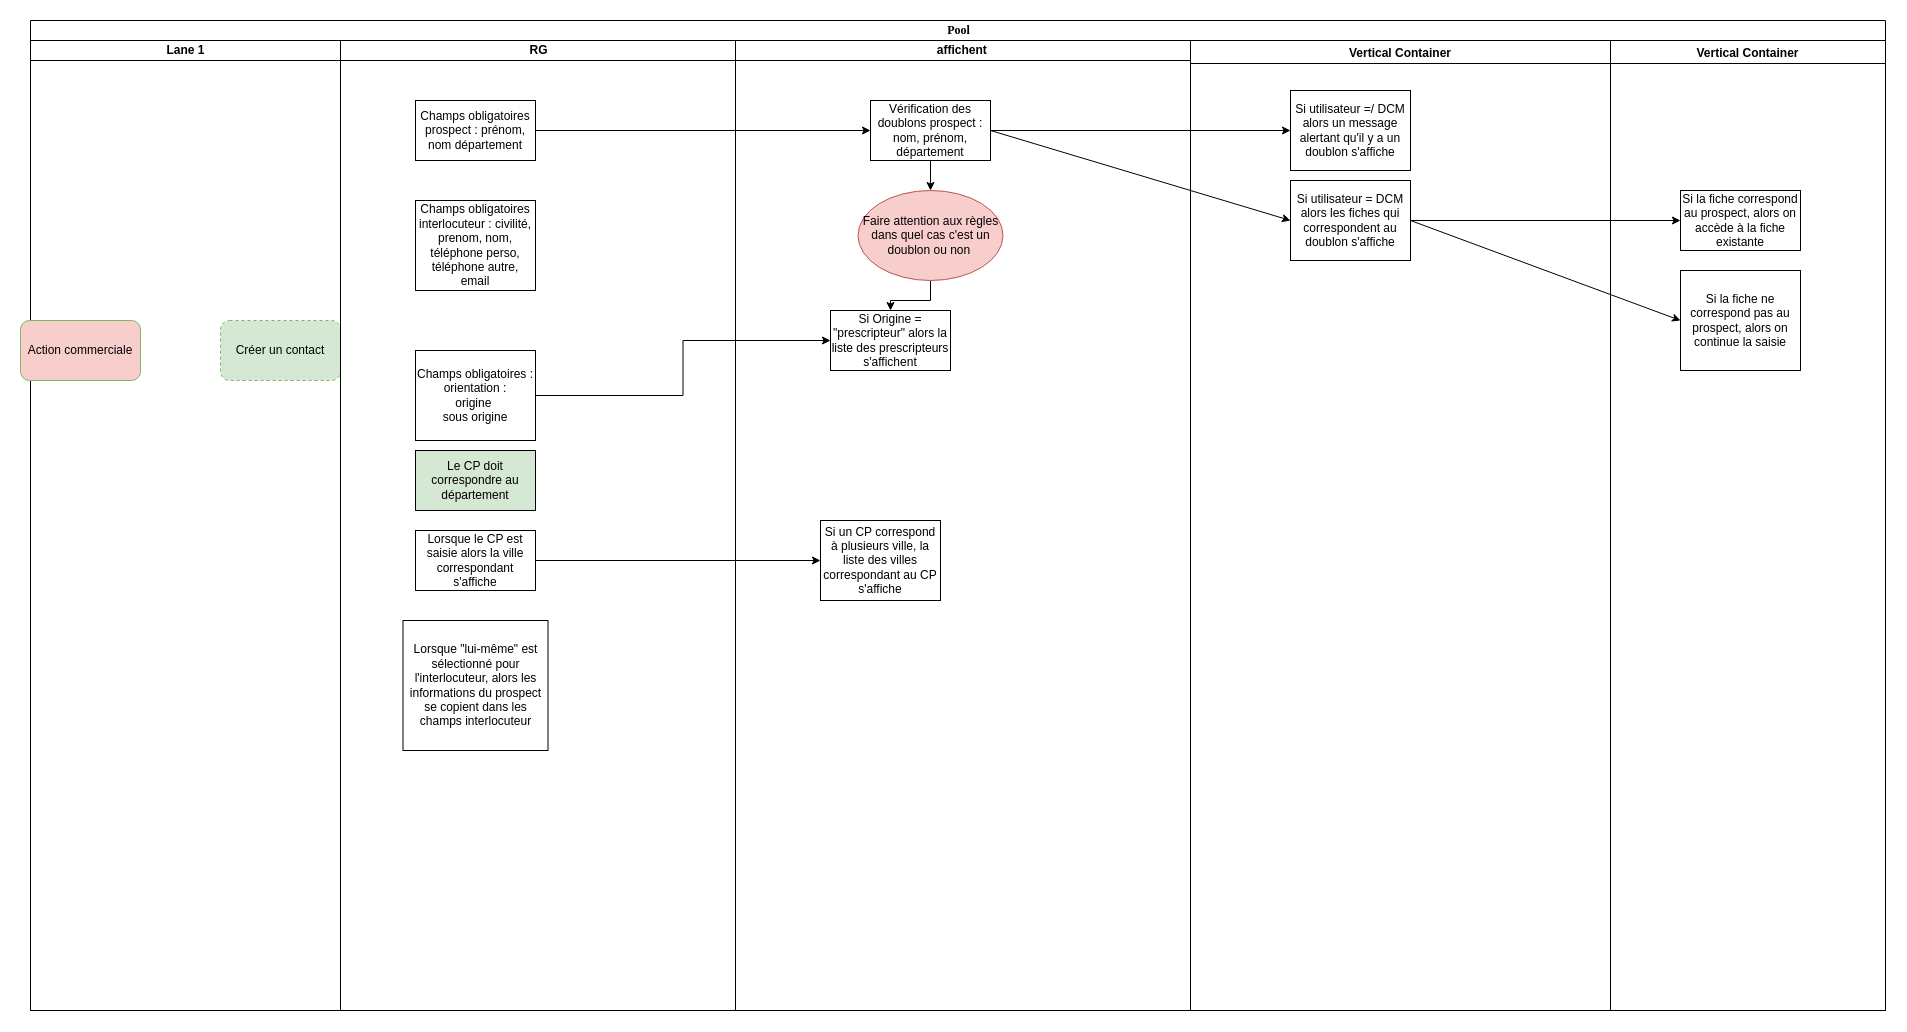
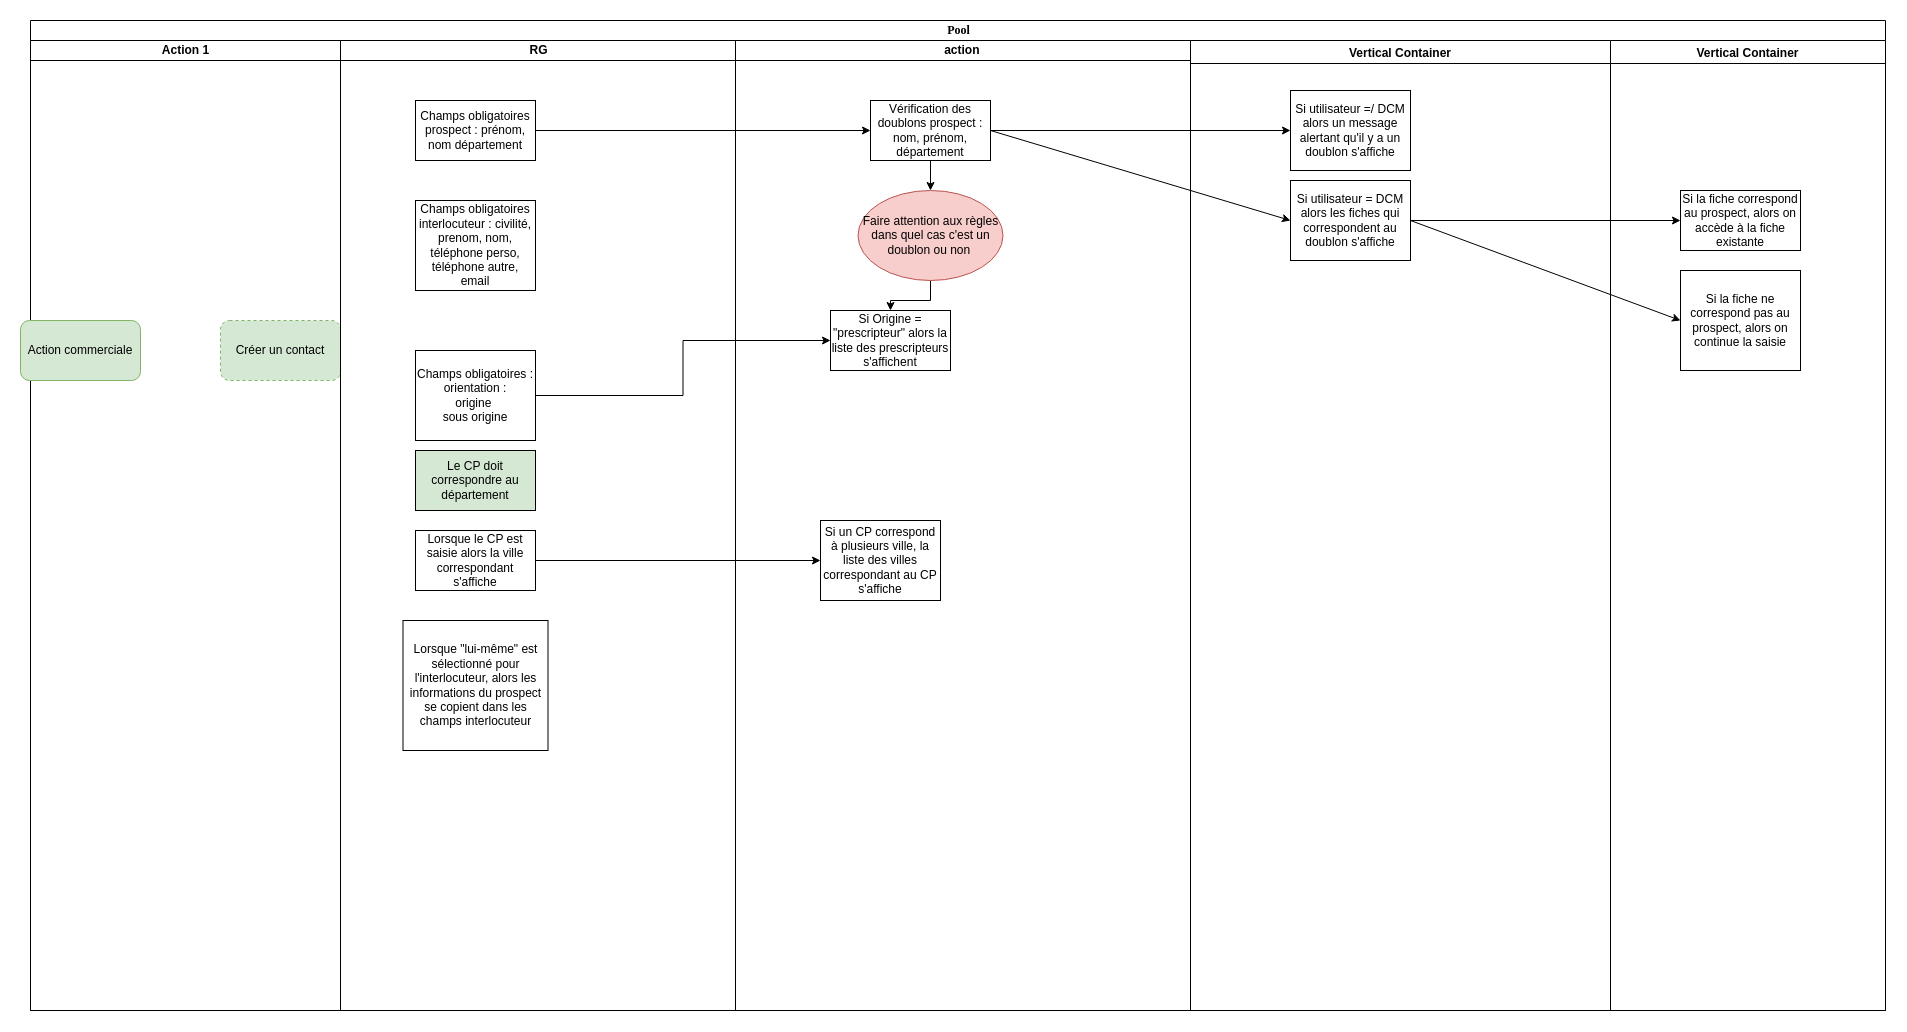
node "Lane 1": label "Lane 1" -> "Action 1"
node "affichent": label "affichent" -> "action"
node "Action commerciale": fillcolor #f8cecc -> #d5e8d4
